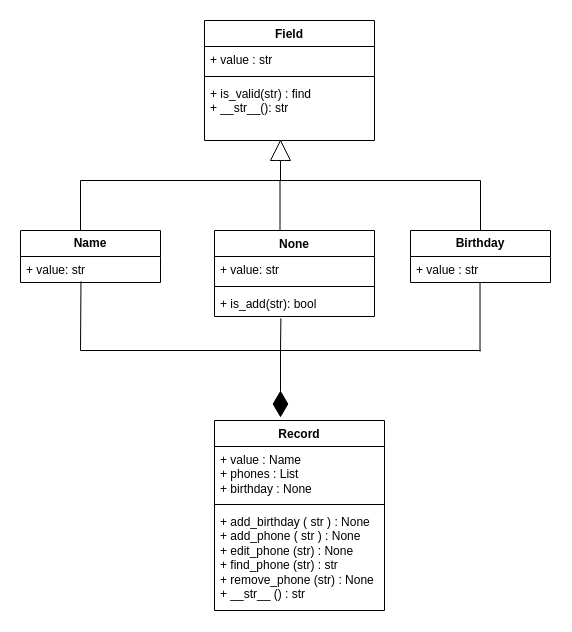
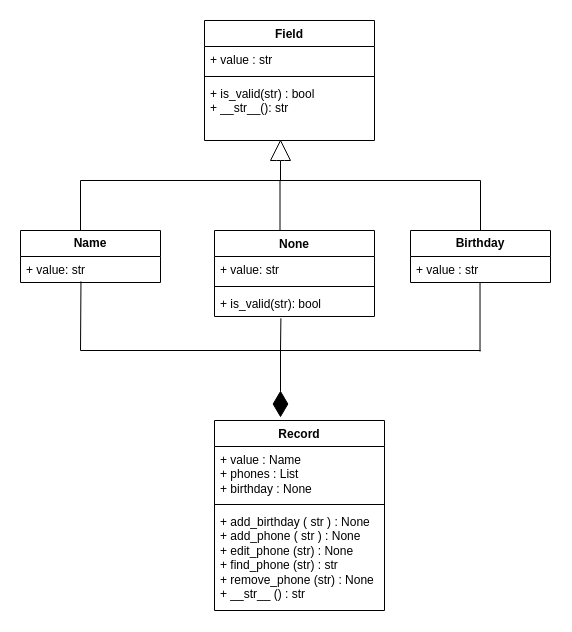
node "+ is_valid(str) : find + __str__(): str": label "+ is_valid(str) : find + __str__(): str" -> "+ is_valid(str) : bool + __str__(): str"
node "+ is_add(str): bool": label "+ is_add(str): bool" -> "+ is_valid(str): bool"
